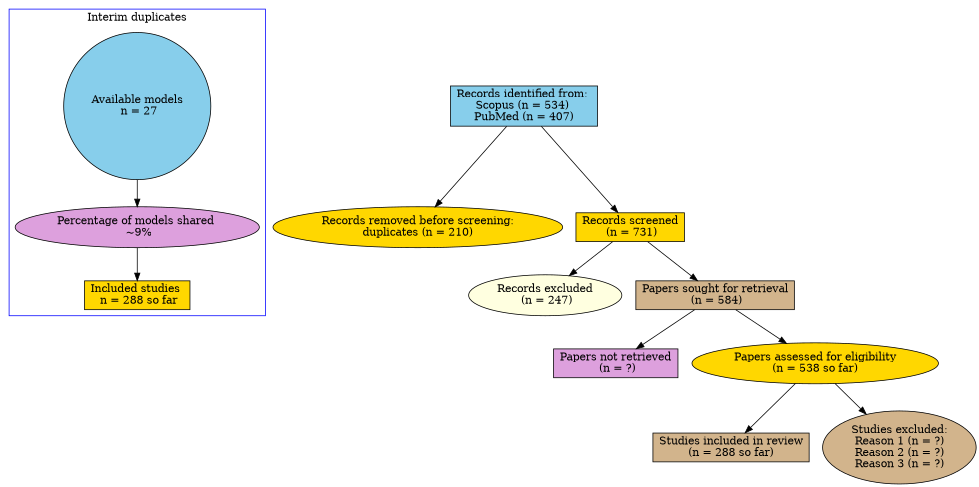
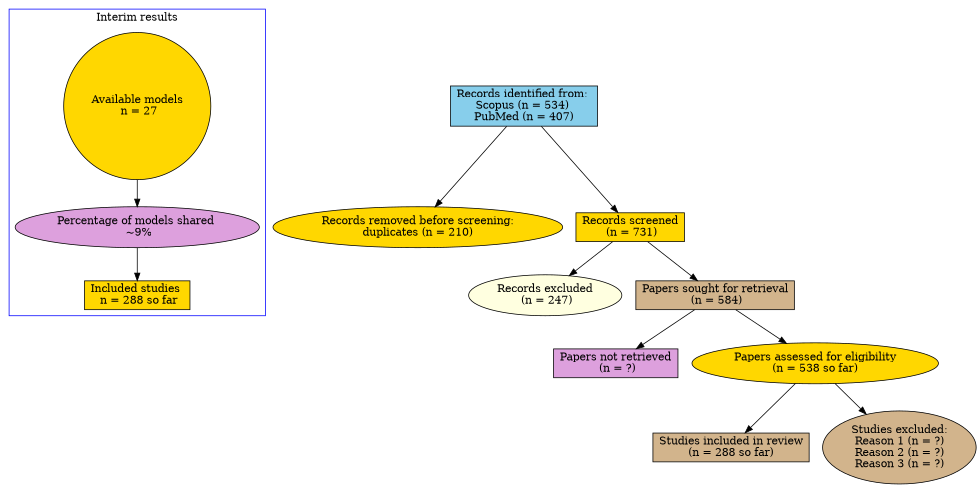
cluster "Interim duplicates": label "Interim duplicates" -> "Interim results"
node "Available models n = 27": fillcolor skyblue -> gold
